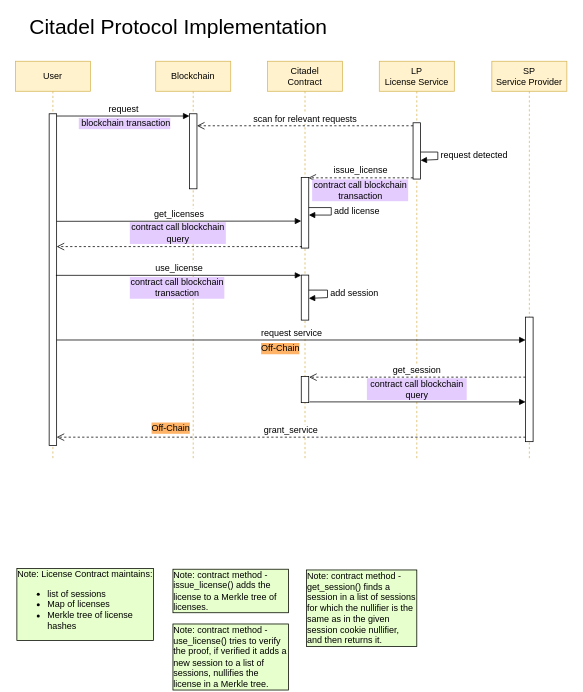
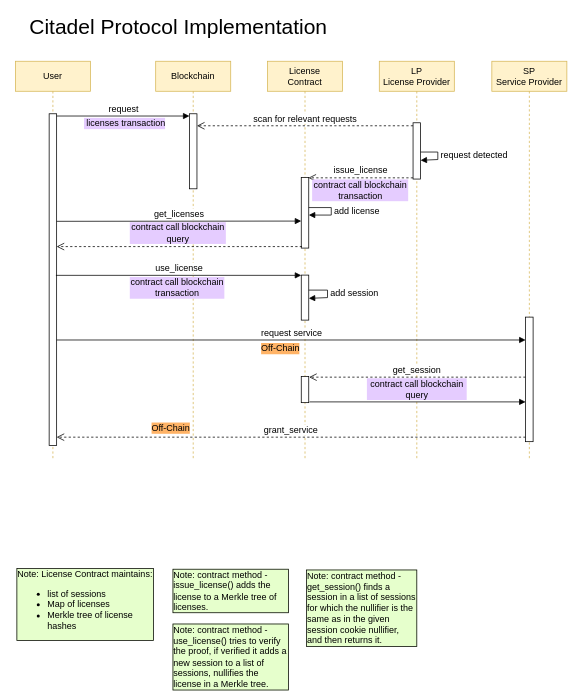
node "Citadel Contract": label "Citadel Contract" -> "License Contract"
node "LP License Service": label "LP License Service" -> "LP License Provider"
node "blockchain transaction": label "blockchain transaction" -> "licenses transaction"
